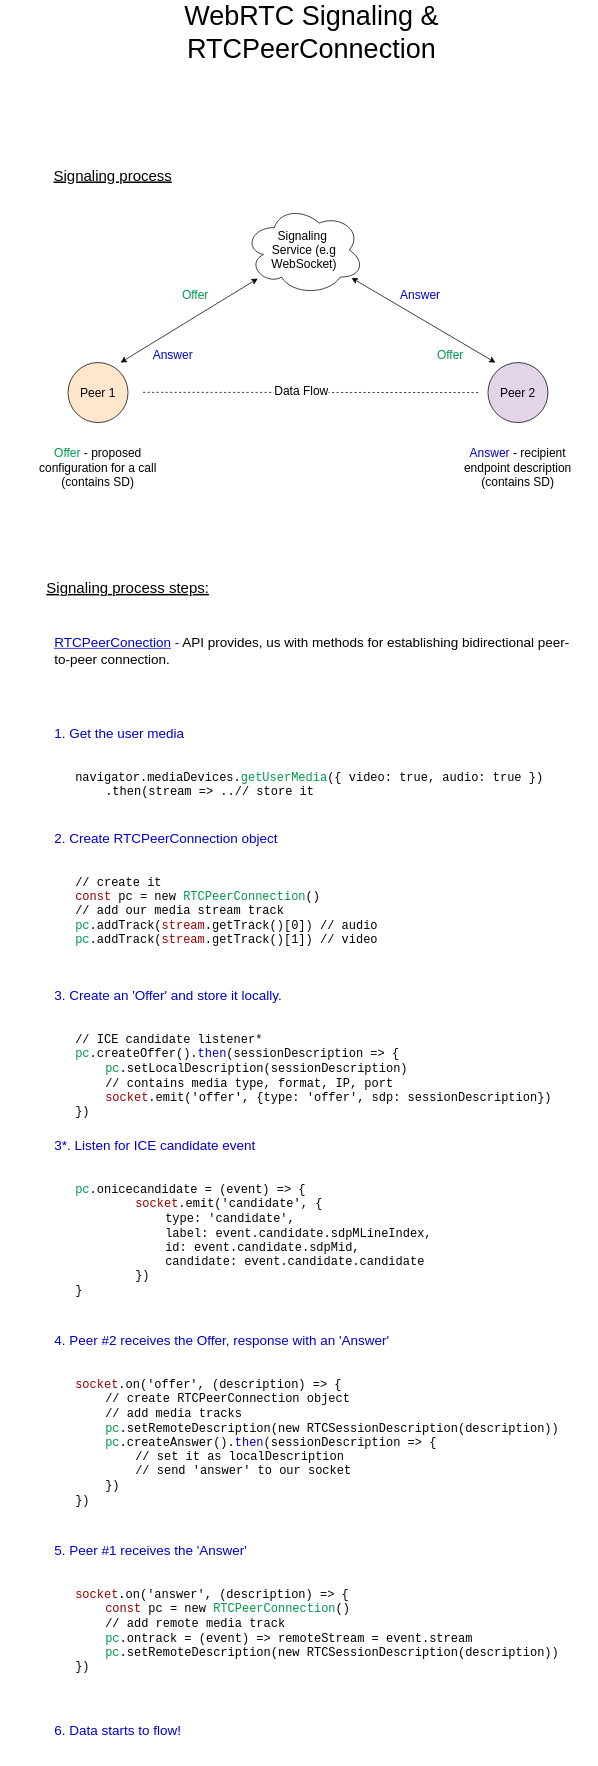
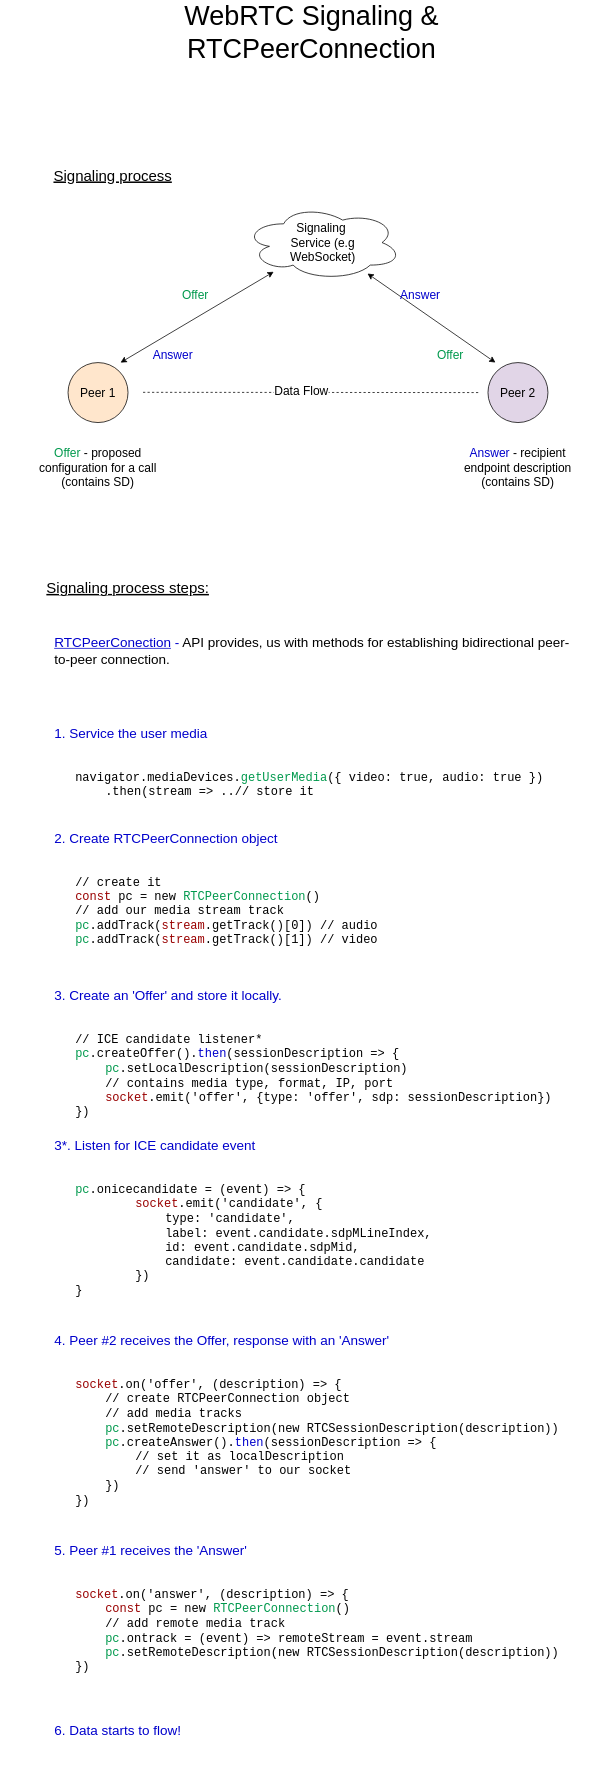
node "Signaling Service (e.g WebSocket)": size 120x90 -> 158x75
node "1. Get the user media": label "1. Get the user media" -> "1. Service the user media"
